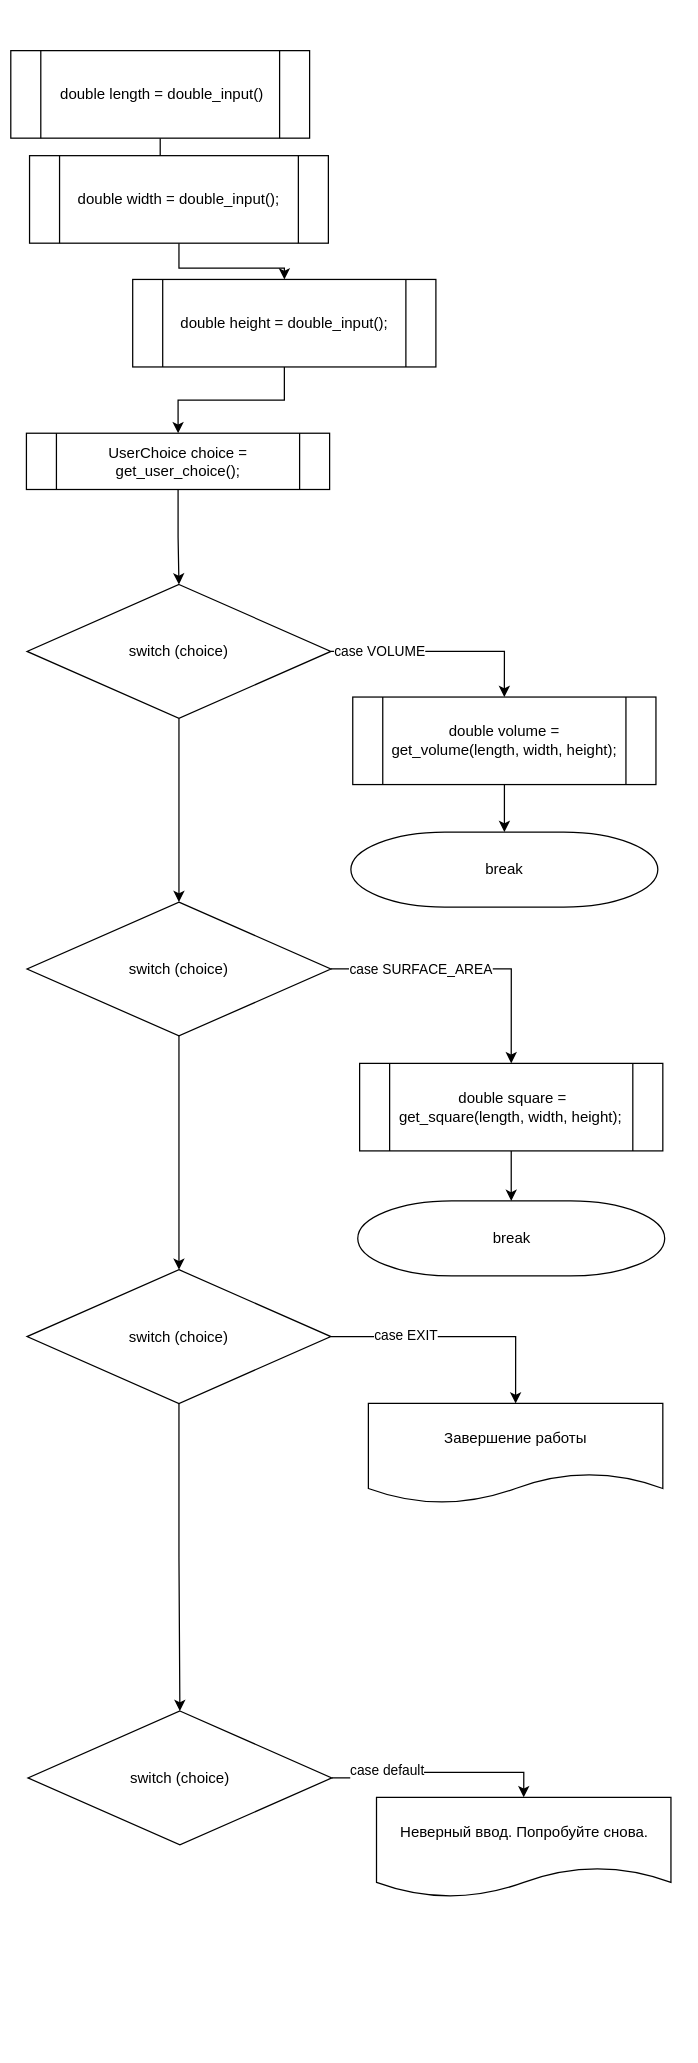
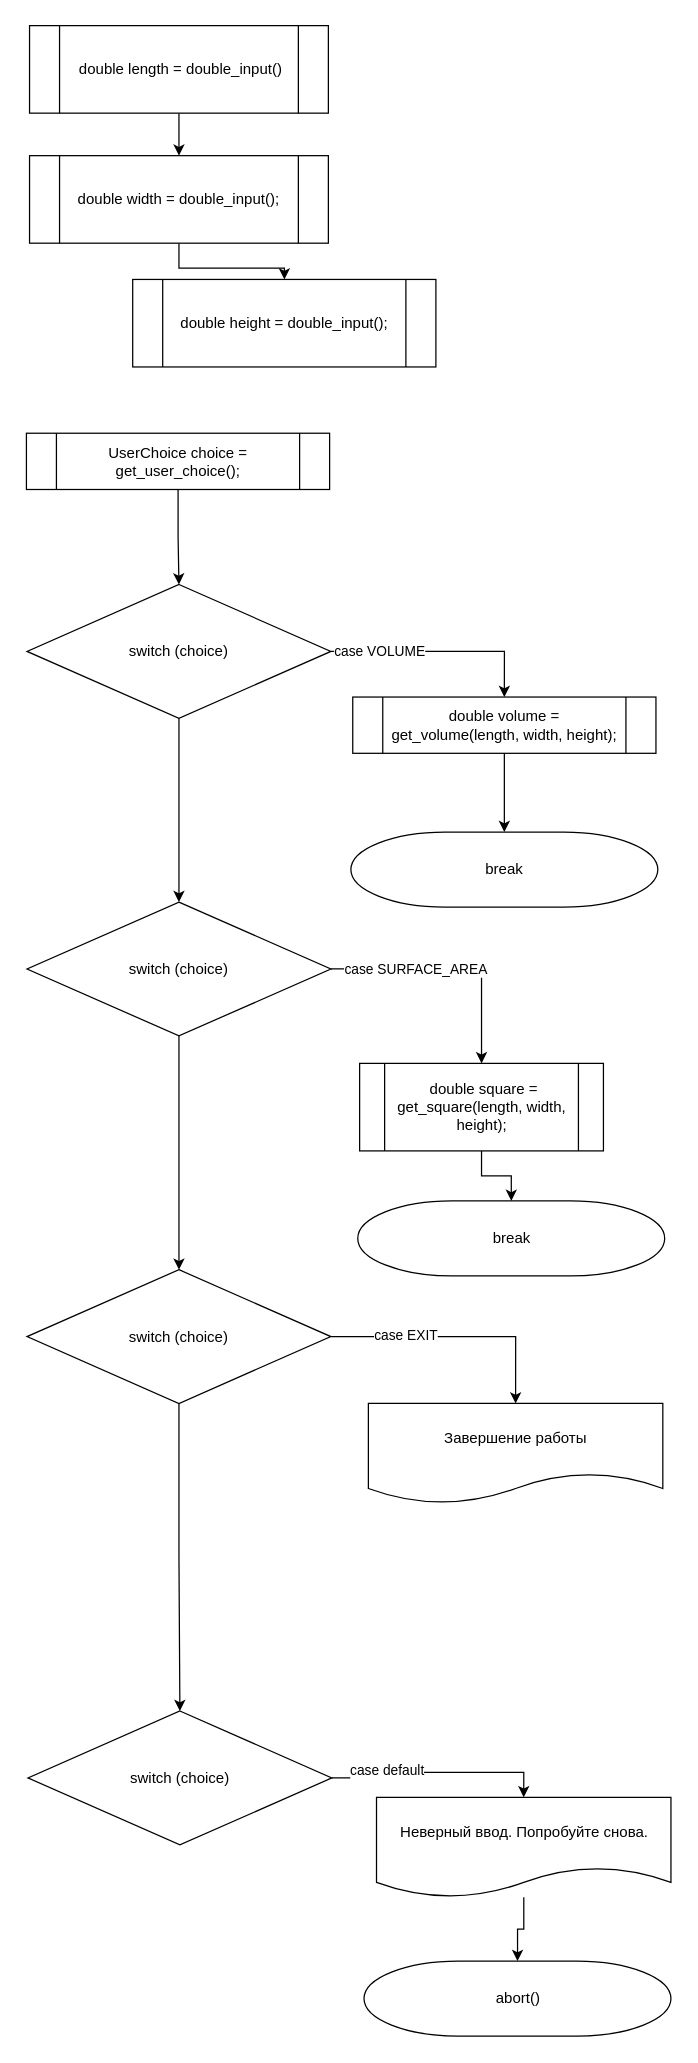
node "double length = double_input()": moved (160, 94) -> (179, 69)
edge "double height = double_input();" -> "UserChoice choice = get_user_choice();": removed
node "double volume = get_volume(length, width, height);": size 303x88 -> 303x56
node "double square = get_square(length, width, height);": size 303x88 -> 244x88
edge "Неверный ввод. Попробуйте снова." -> "abort()": added
node "abort()": added
